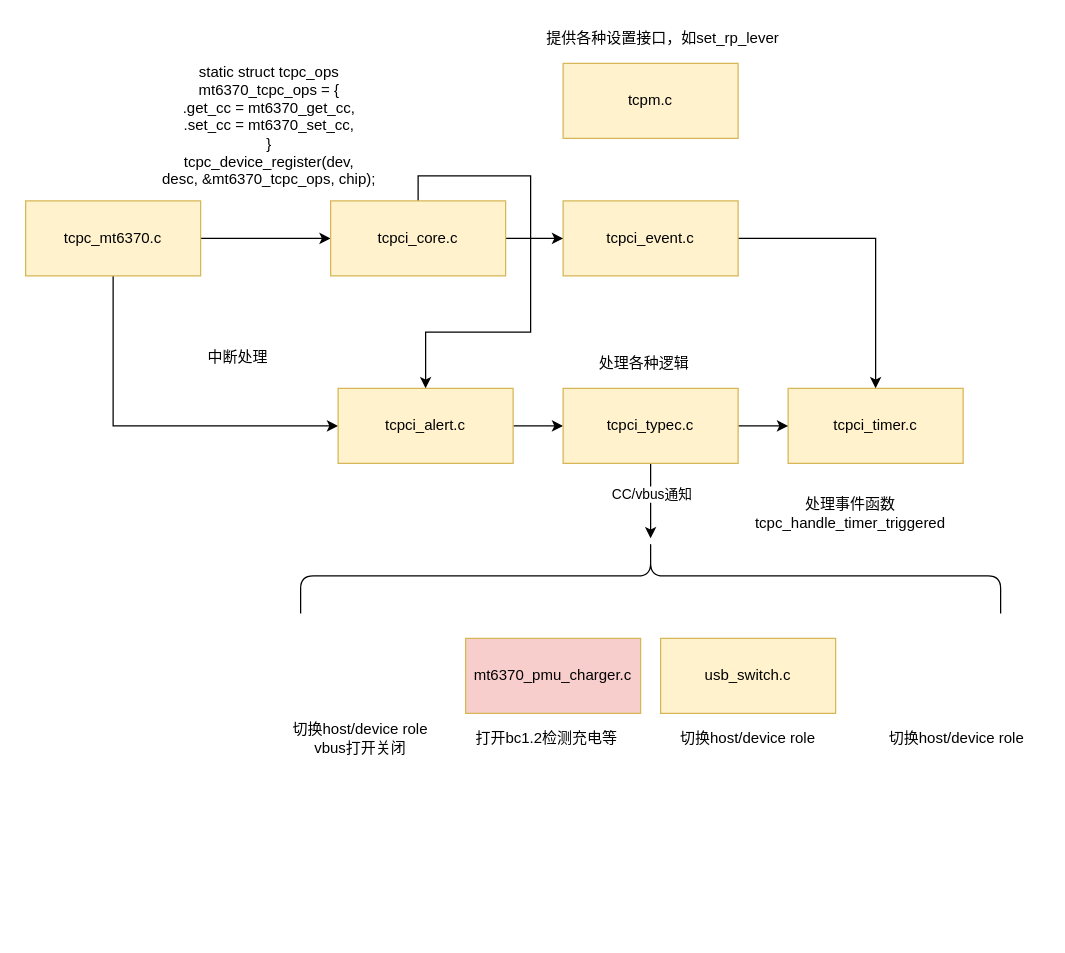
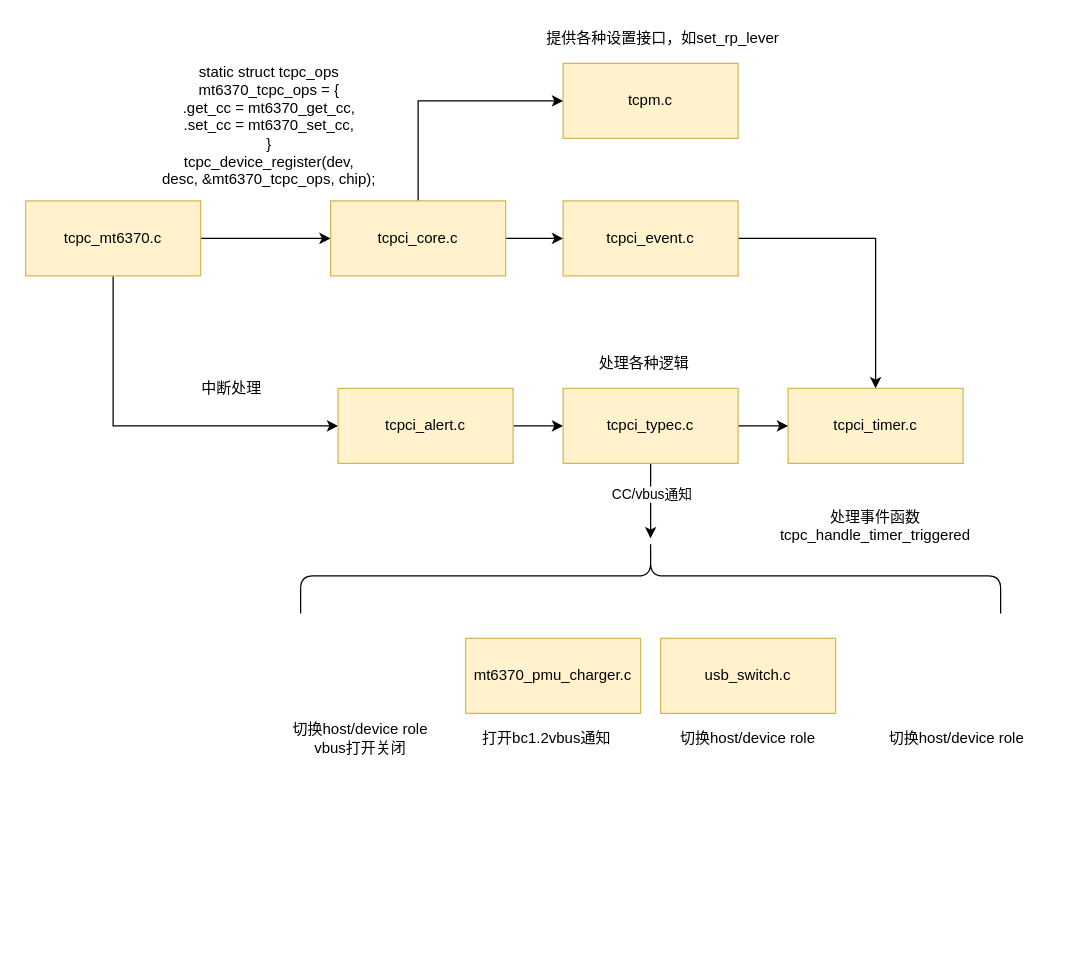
edge "tcpci_core.c" -> "tcpci_alert.c": now "tcpci_core.c" -> "tcpm.c"
node "中断处理": moved (238, 357) -> (232, 388)
node "处理事件函数tcpc_handle_timer_triggered": moved (851, 513) -> (876, 526)
node "mt6370_pmu_charger.c": fillcolor #f8cecc -> #fff2cc
node "打开bc1.2检测充电等": label "打开bc1.2检测充电等" -> "打开bc1.2vbus通知"
